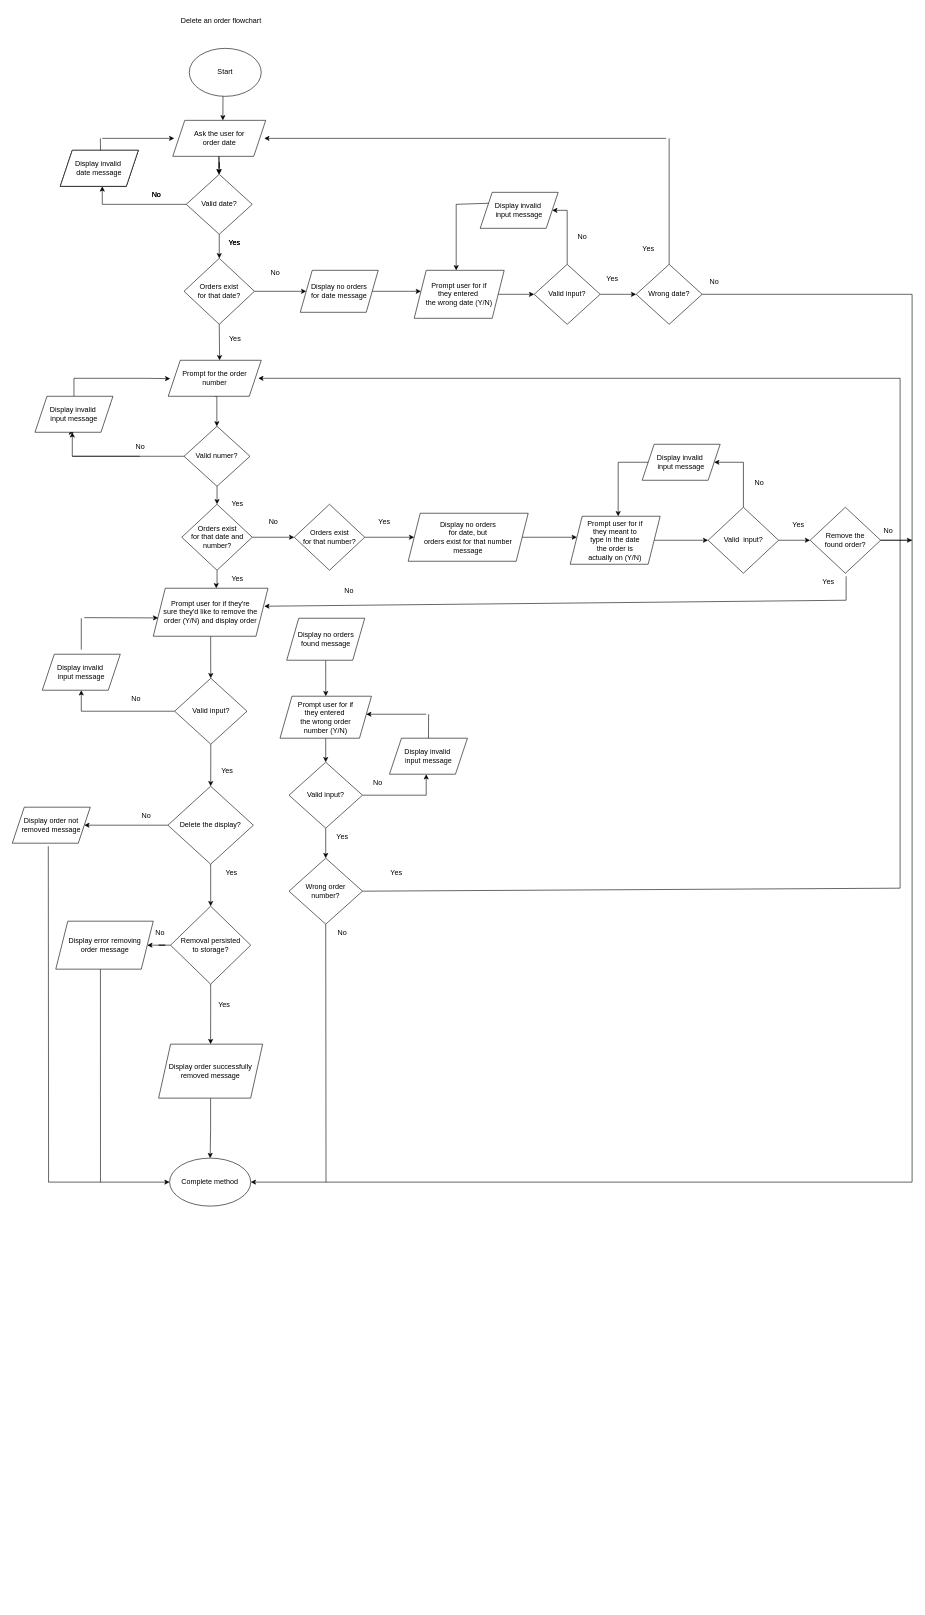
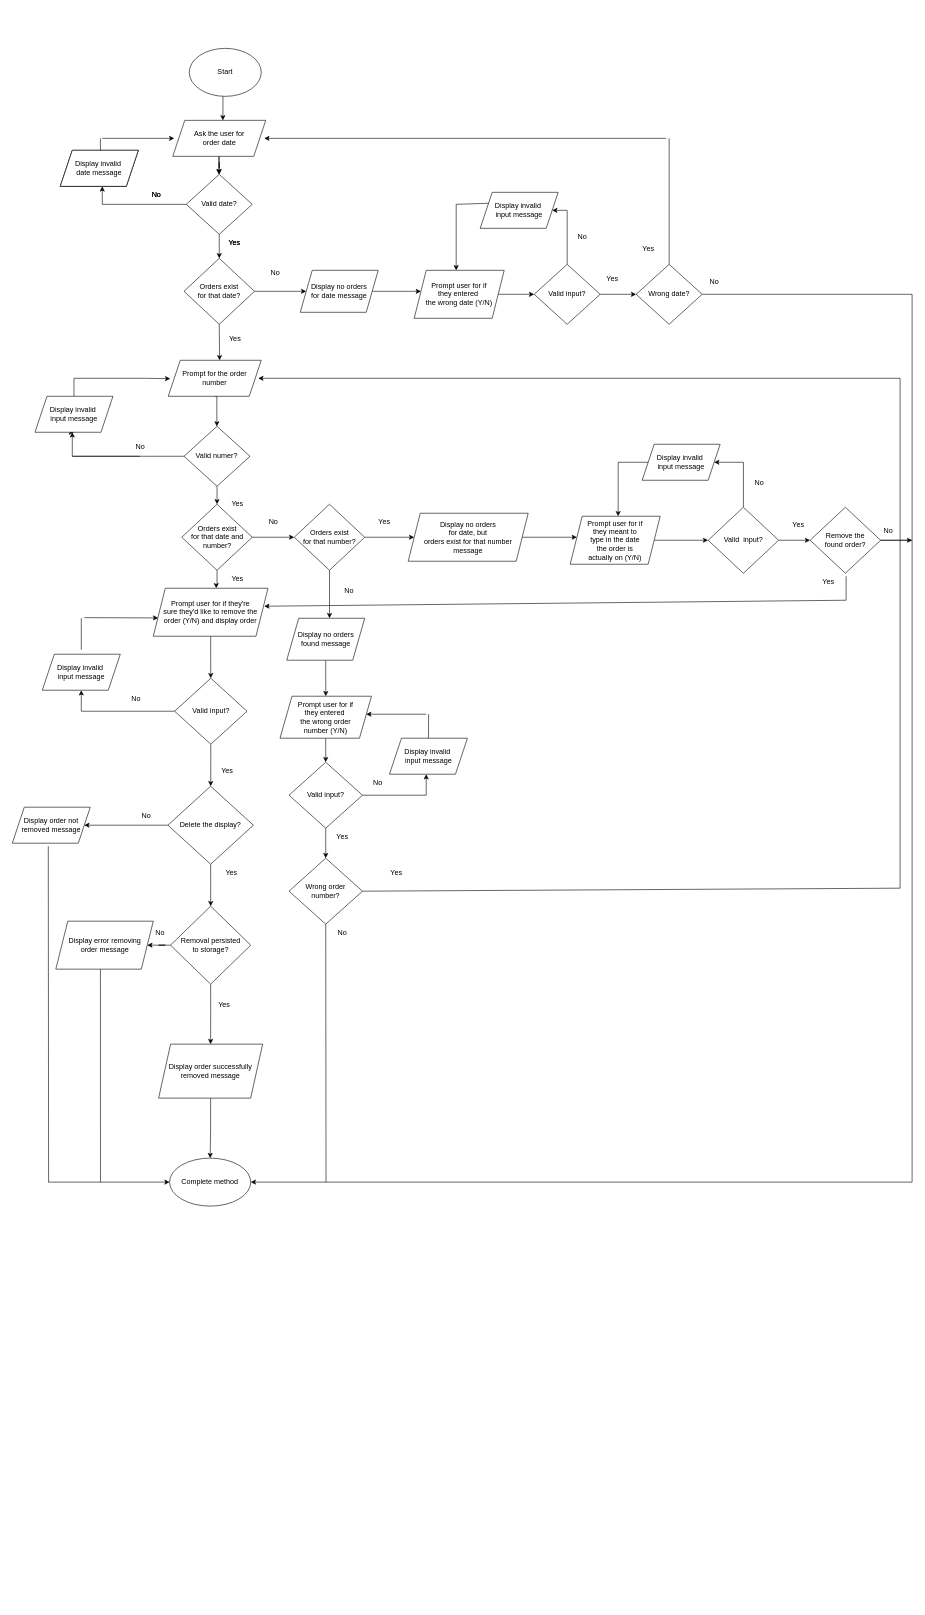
node "Delete an order flowchart": removed
edge "Orders exist for that number?" -> "Display no orders found message": added
